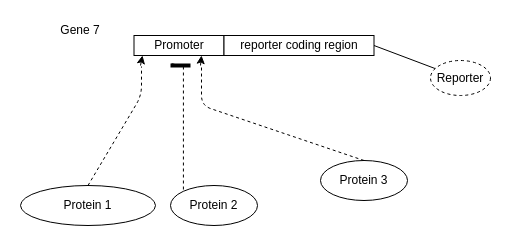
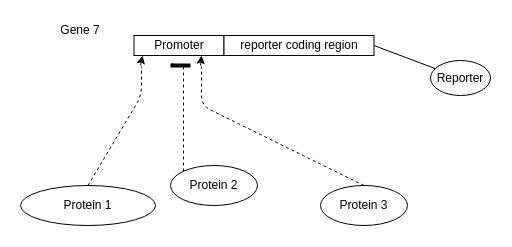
node "Reporter": style dashed -> solid
node "Protein 3": moved (364, 181) -> (364, 206)
node "Protein 2": moved (214, 206) -> (214, 186)
